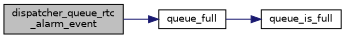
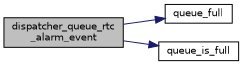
edge "queue_full" -> "queue_is_full": now "dispatcher_queue_rtc _alarm_event" -> "queue_is_full"
